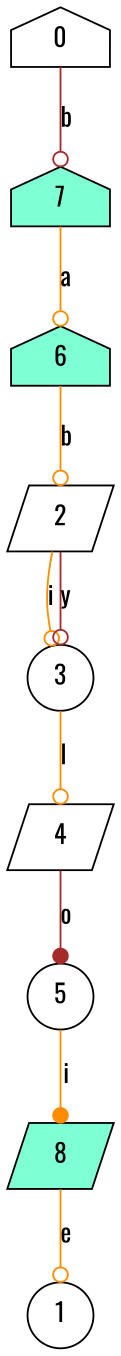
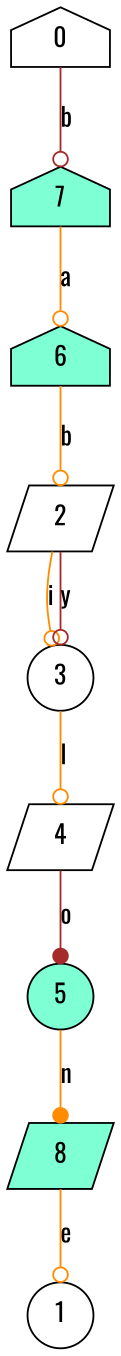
node "5": fillcolor white -> aquamarine
edge "5" -> "8": label "i" -> "n"
